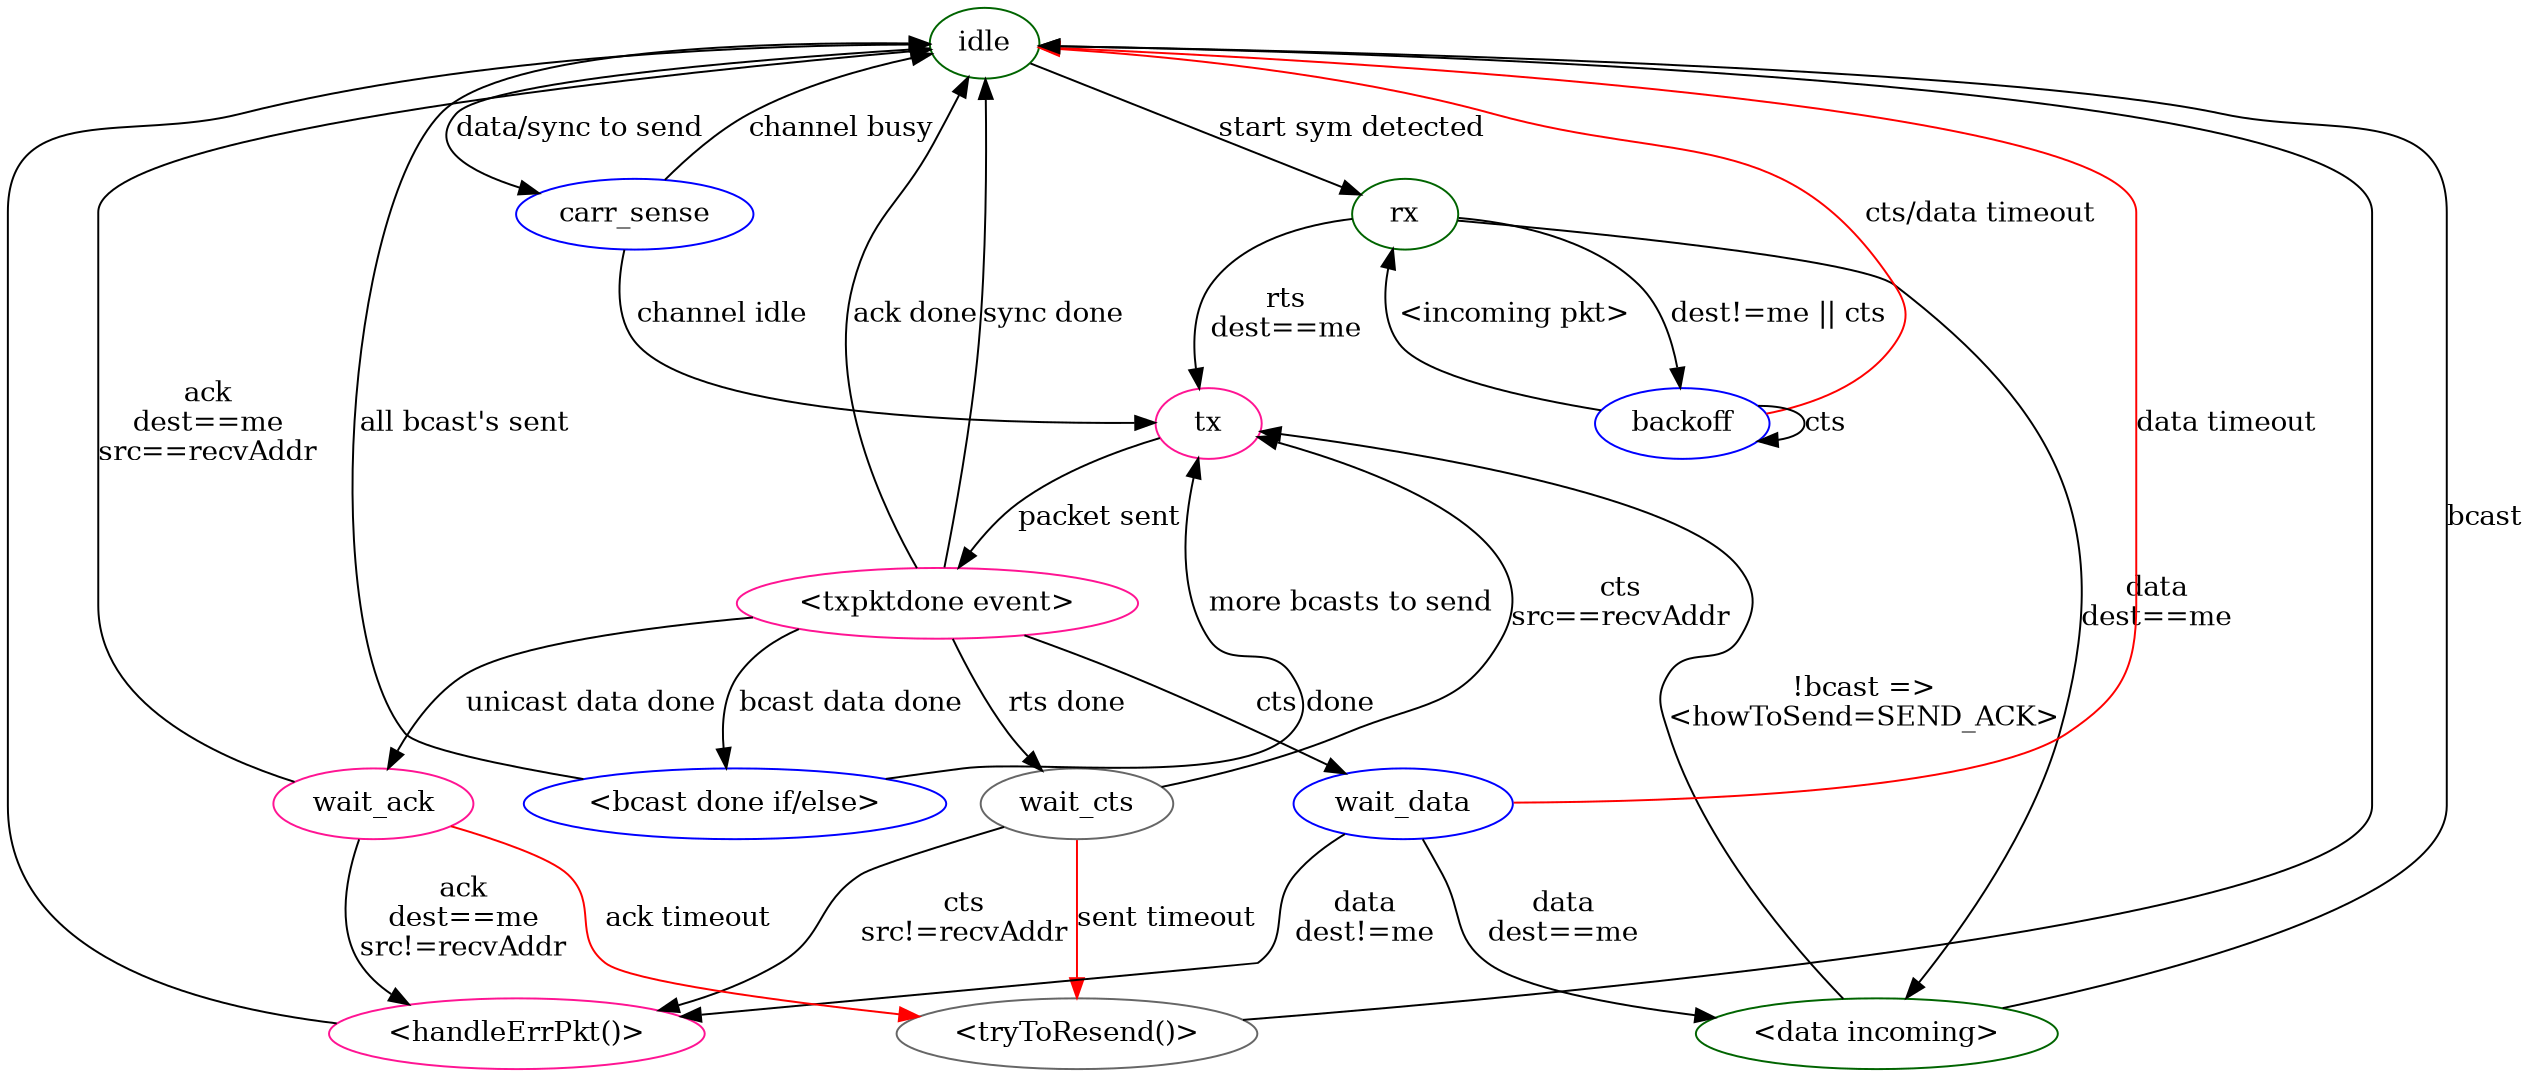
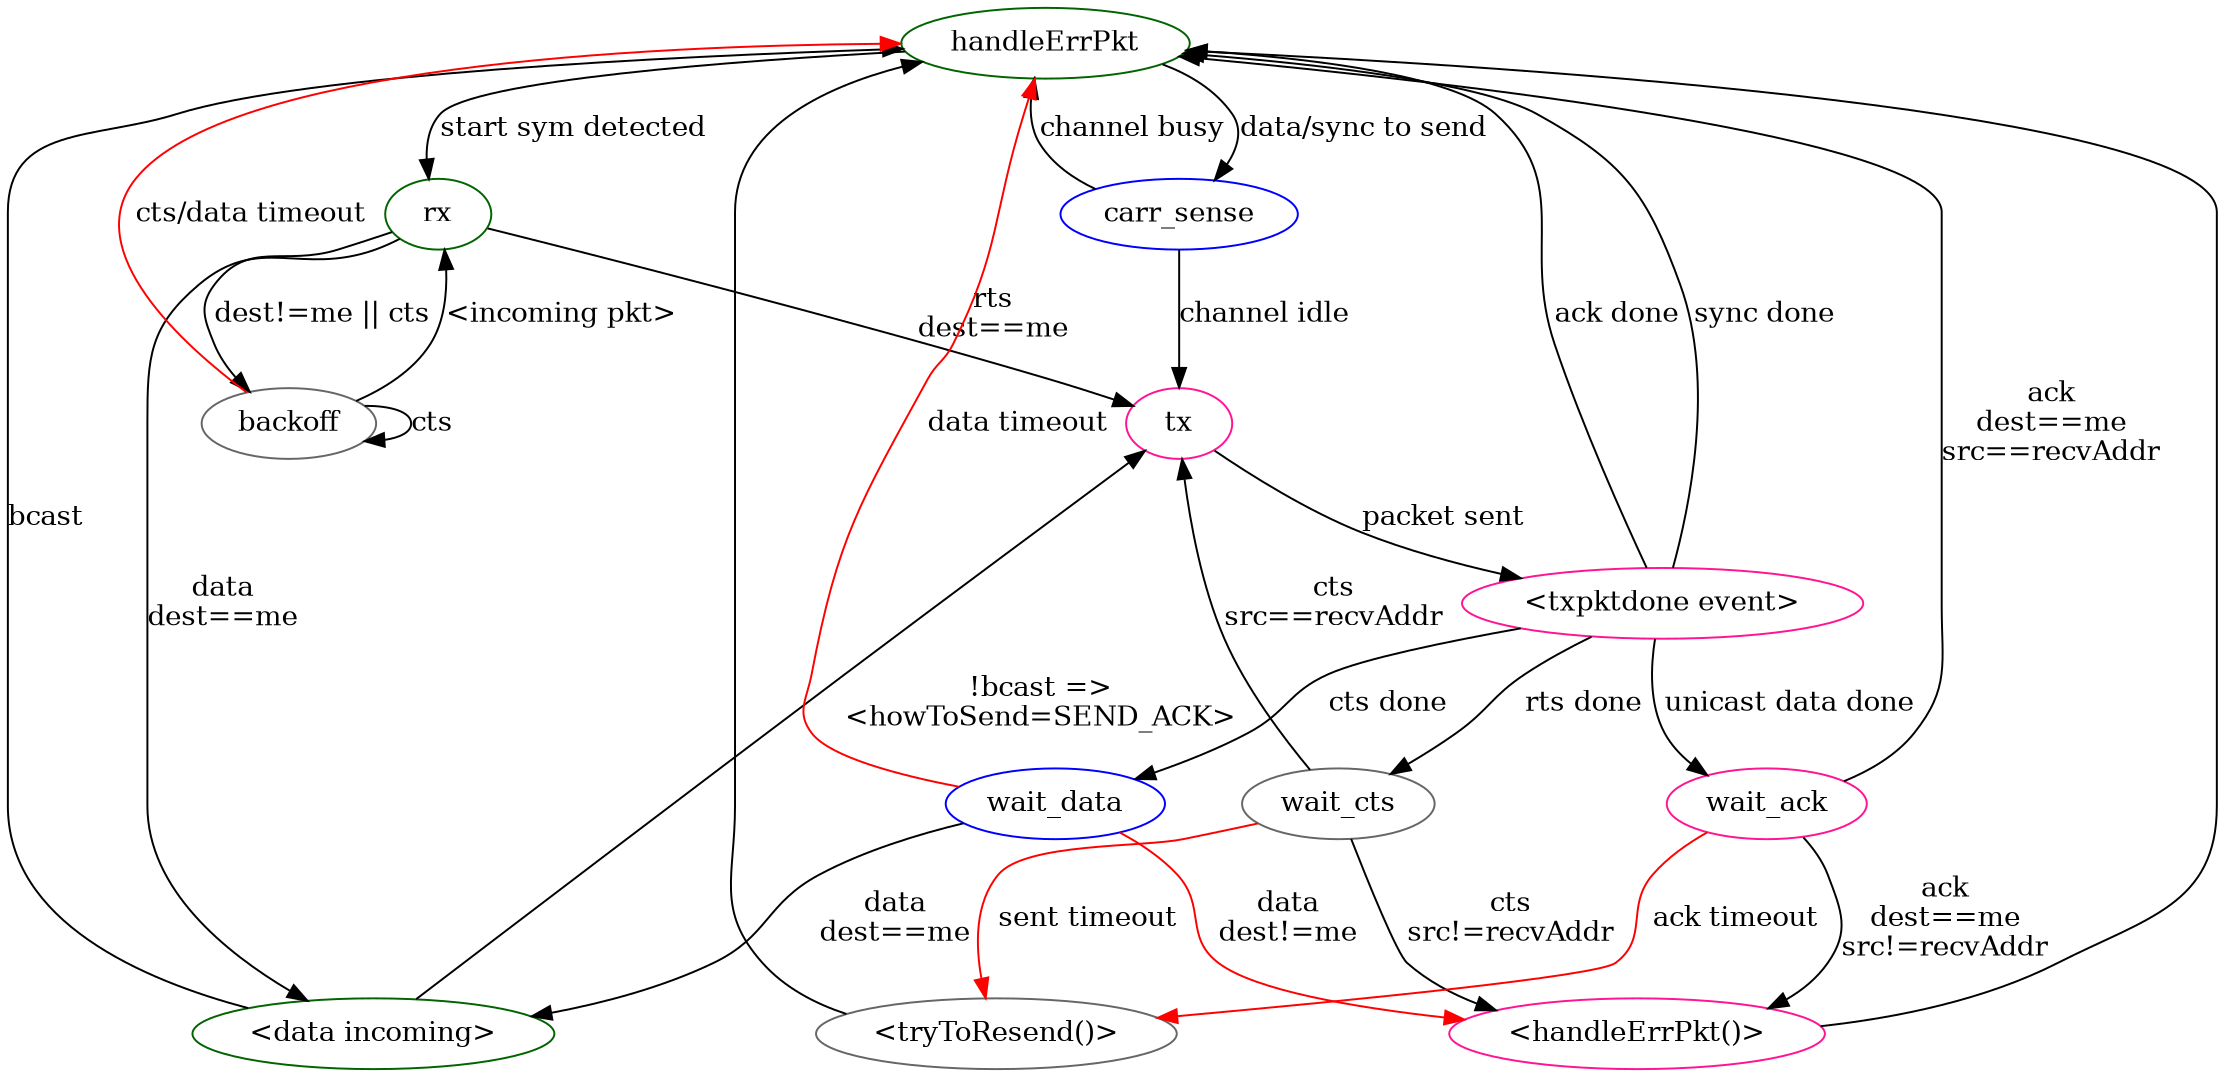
node "idle": label "idle" -> "handleErrPkt"
node "backoff": color blue -> gray40
node "<bcast done if/else>": removed
edge "wait_data" -> "<handleErrPkt()>": color black -> red
